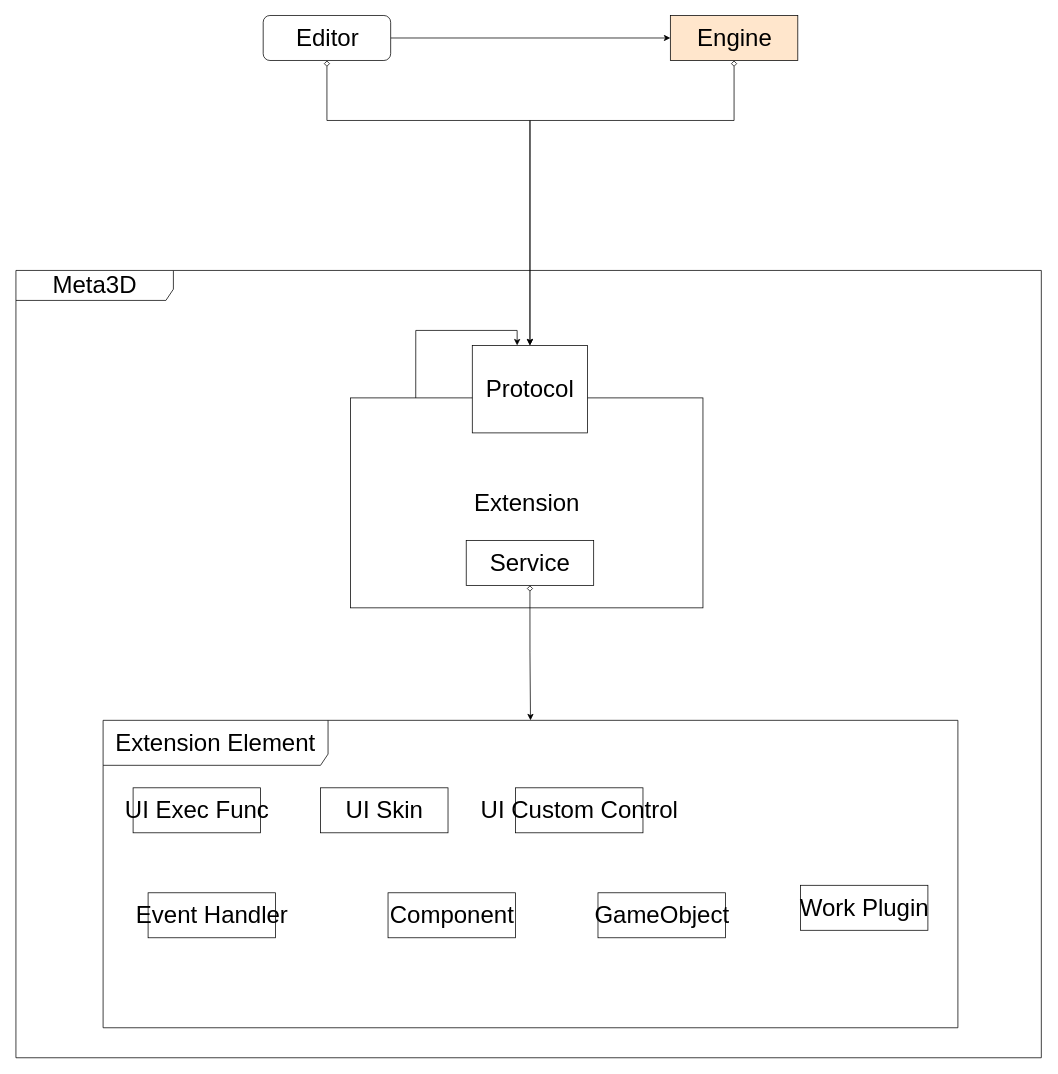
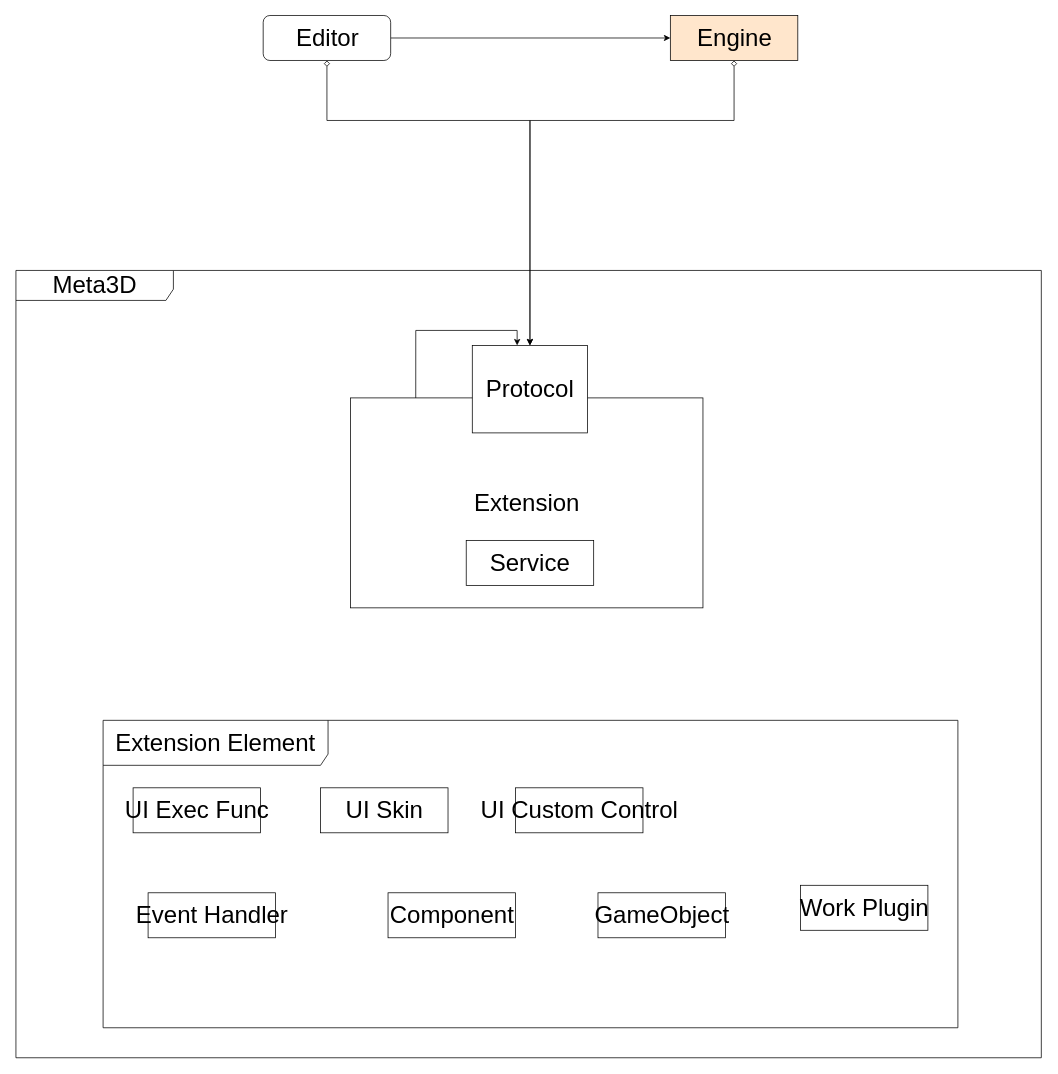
edge "Service" -- "Extension Element": removed
